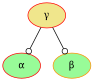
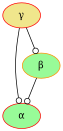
edge "β" -> "α": added
